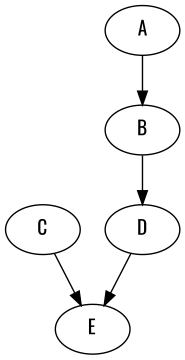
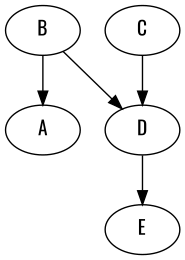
edge "A" -> "B": reversed
edge "C" -> "E": now "C" -> "D"
